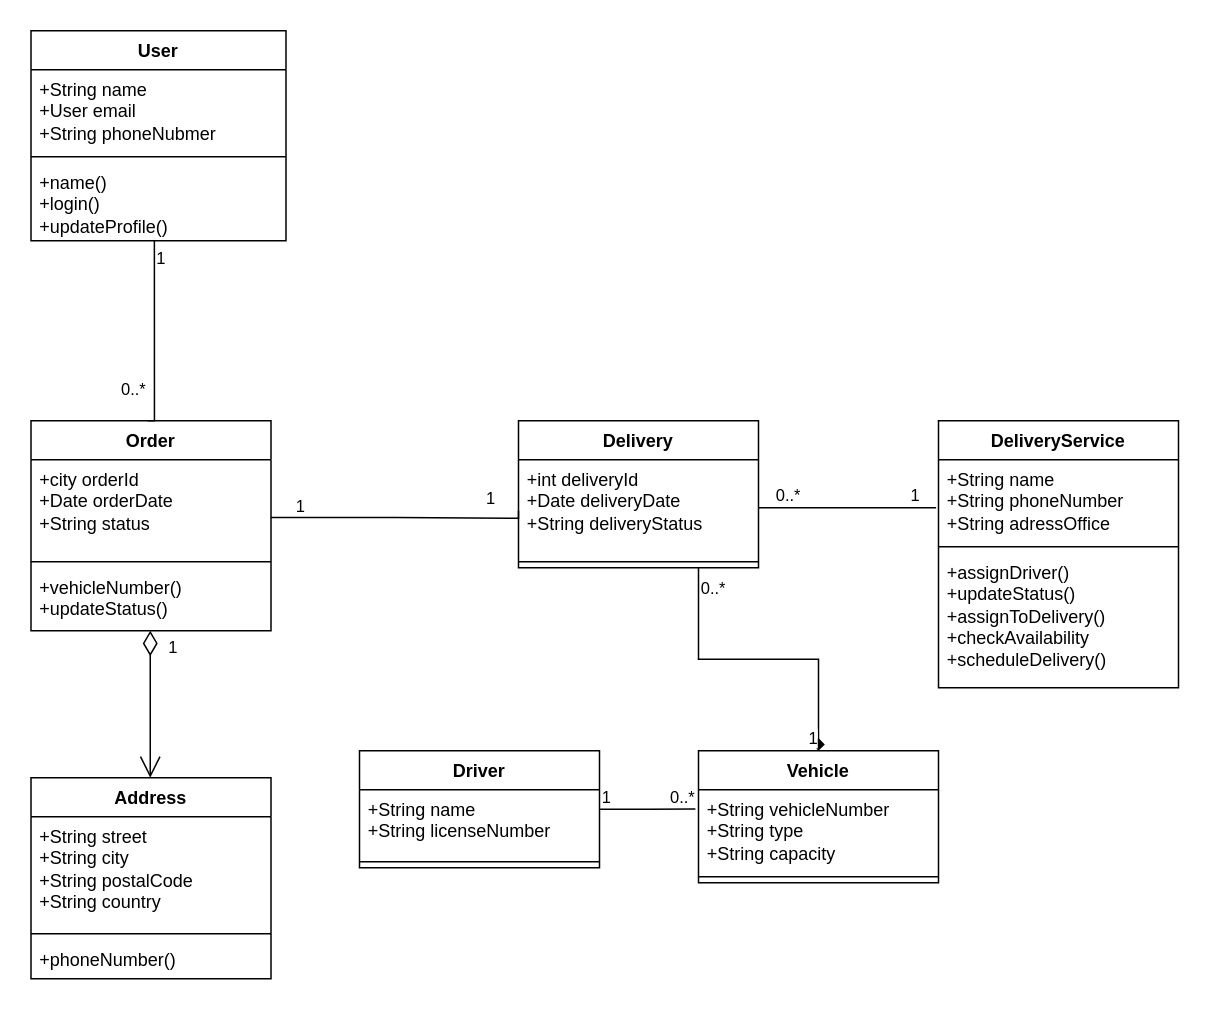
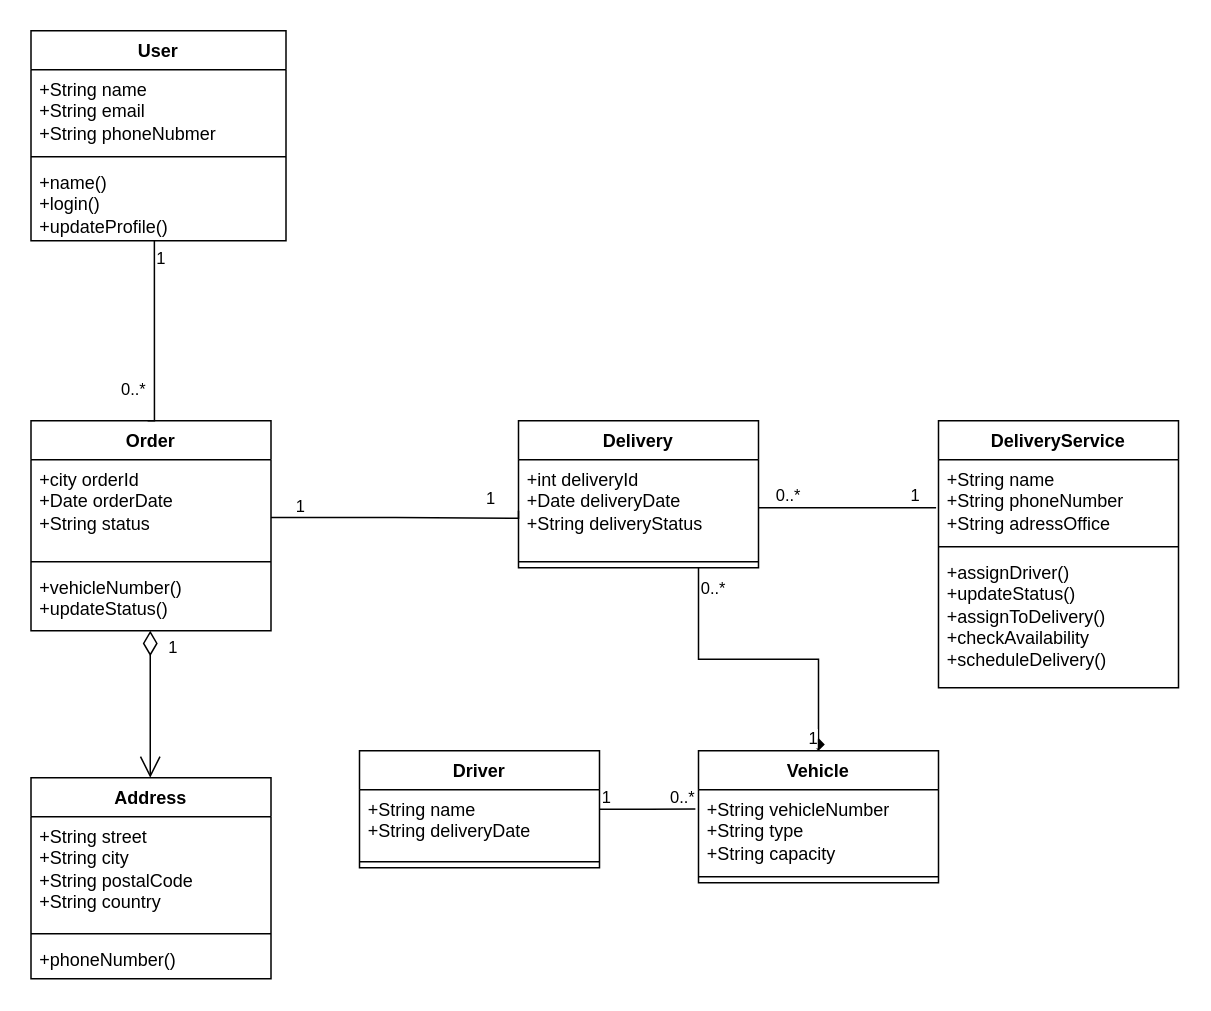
node "+String name +User email +String phoneNubmer": label "+String name +User email +String phoneNubmer" -> "+String name +String email +String phoneNubmer"
node "+String name +String licenseNumber": label "+String name +String licenseNumber" -> "+String name +String deliveryDate"
